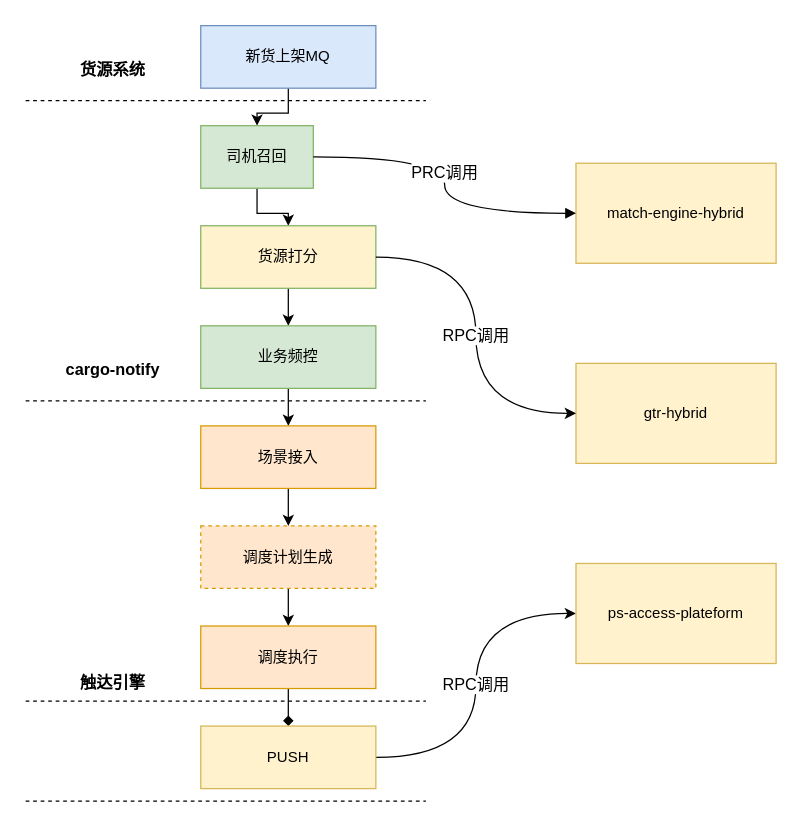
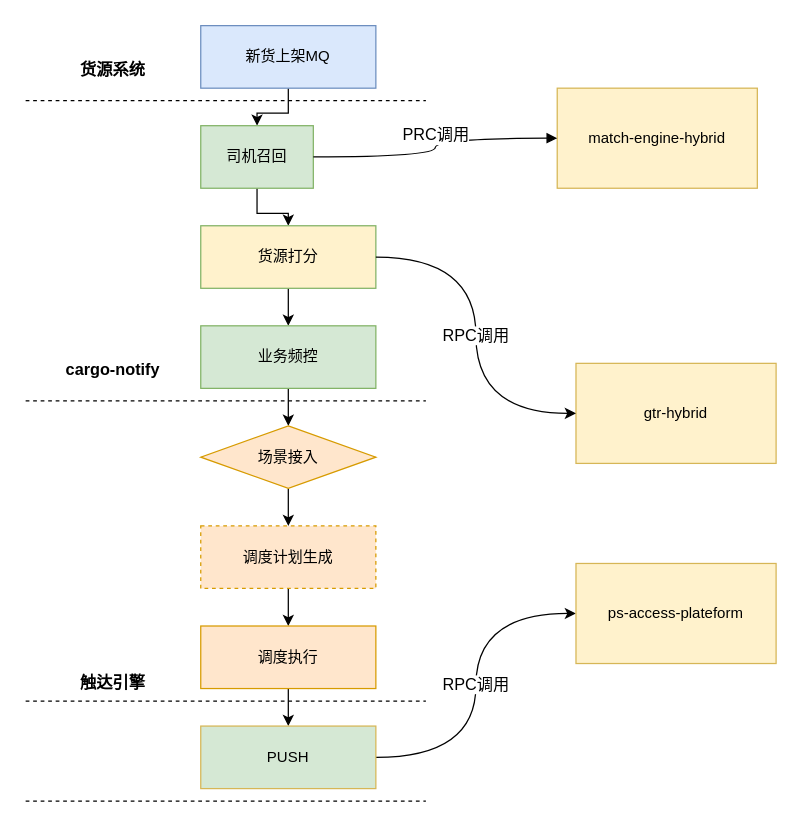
node "match-engine-hybrid": moved (676, 213) -> (657, 138)
node "场景接入": shape rectangle -> diamond
edge "调度执行" -> "PUSH": arrowhead diamond -> classic
node "PUSH": fillcolor #fff2cc -> #d5e8d4
